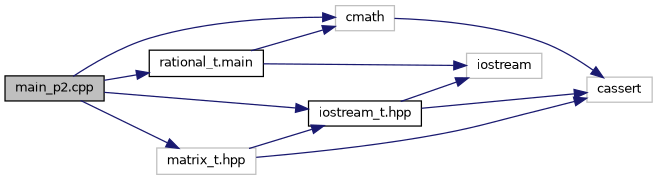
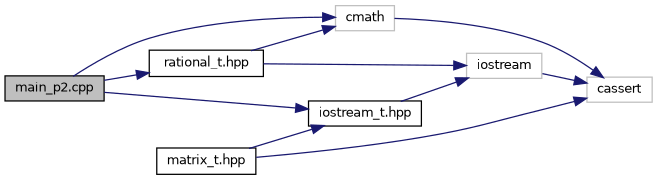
node "rational_t.main": label "rational_t.main" -> "rational_t.hpp"
edge "iostream_t.hpp" -> "cassert": now "iostream" -> "cassert"
edge "main_p2.cpp" -> "matrix_t.hpp": removed
node "matrix_t.hpp": color grey75 -> black
